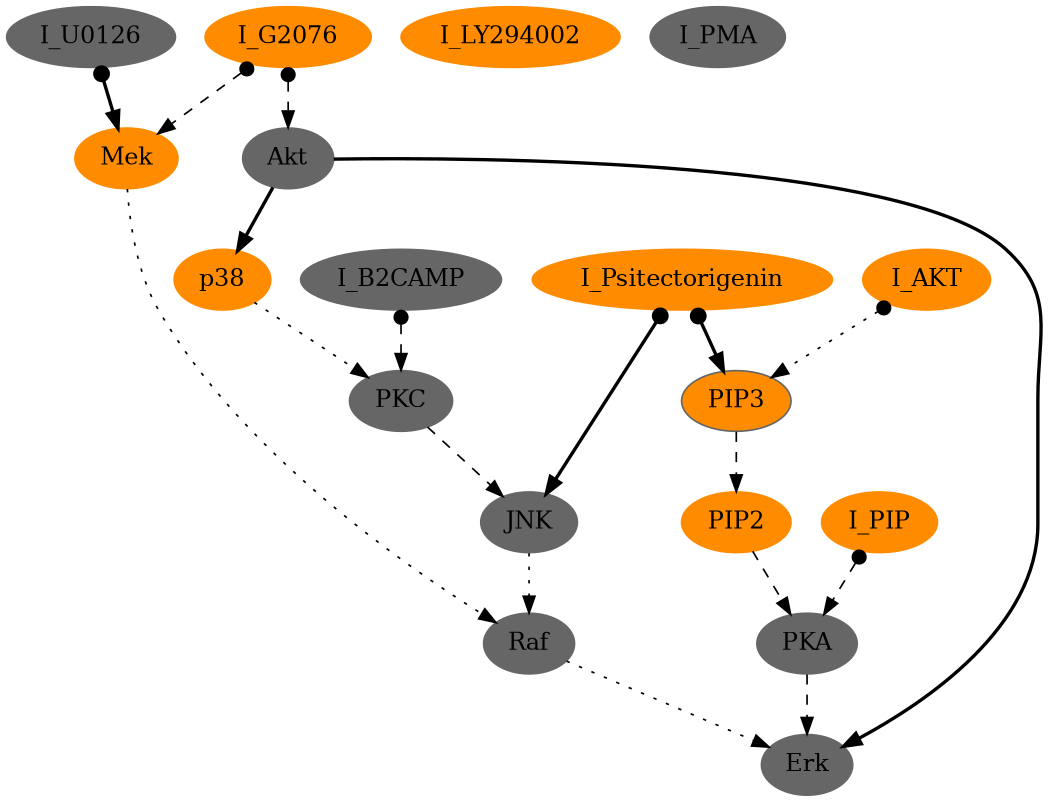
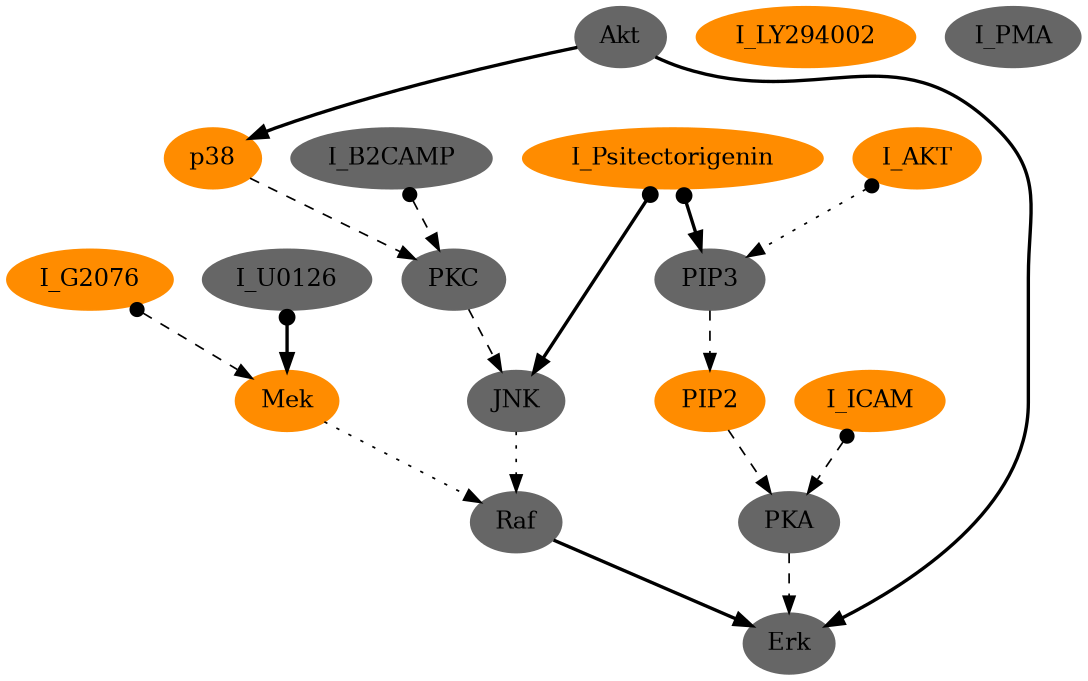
edge "I_G2076" -- "Akt": removed
edge "p38" -> "PKC": style dotted -> dashed
node "PIP3": fillcolor darkorange -> gray40
node "I_PIP": label "I_PIP" -> "I_ICAM"
edge "Raf" -> "Erk": style dotted -> bold
